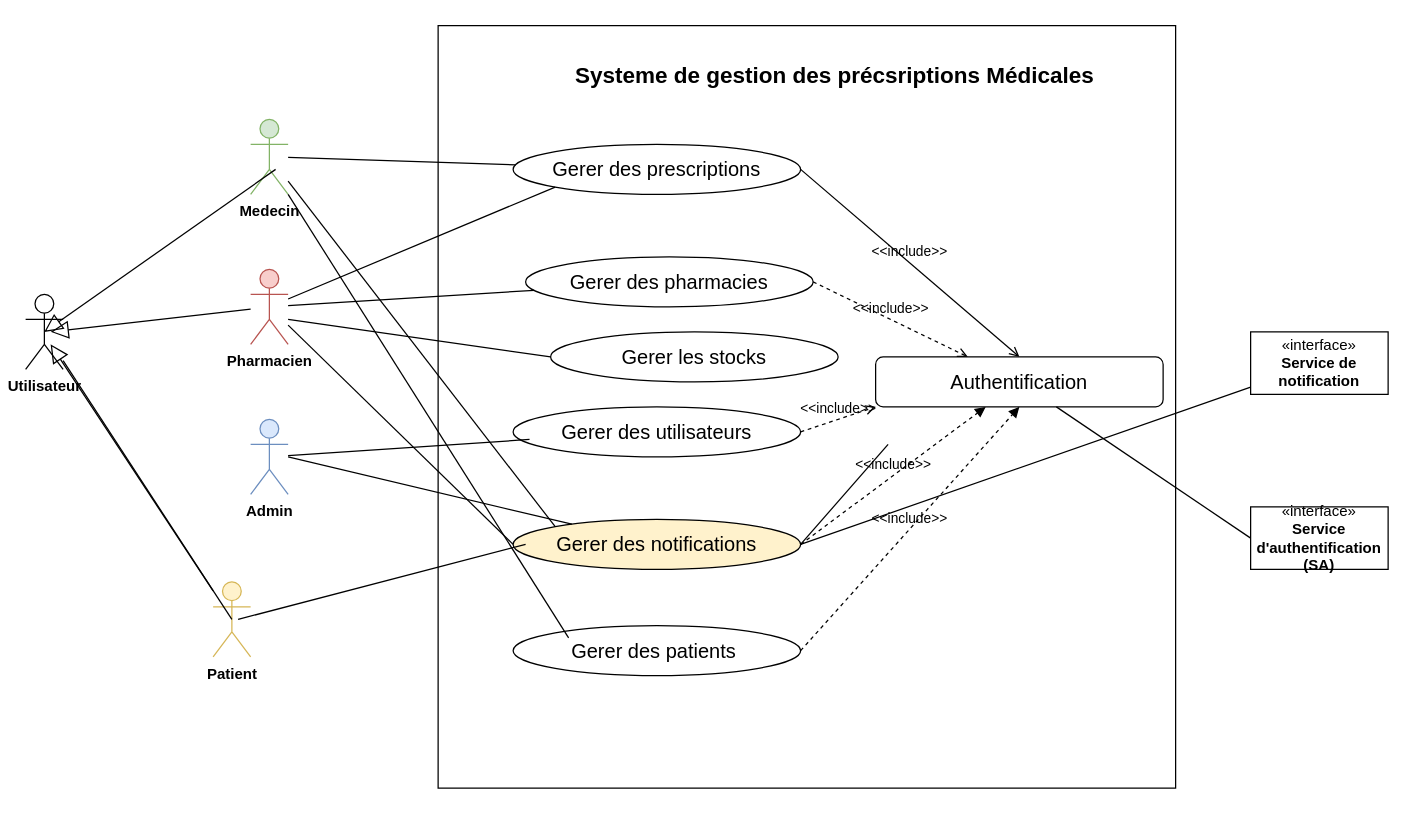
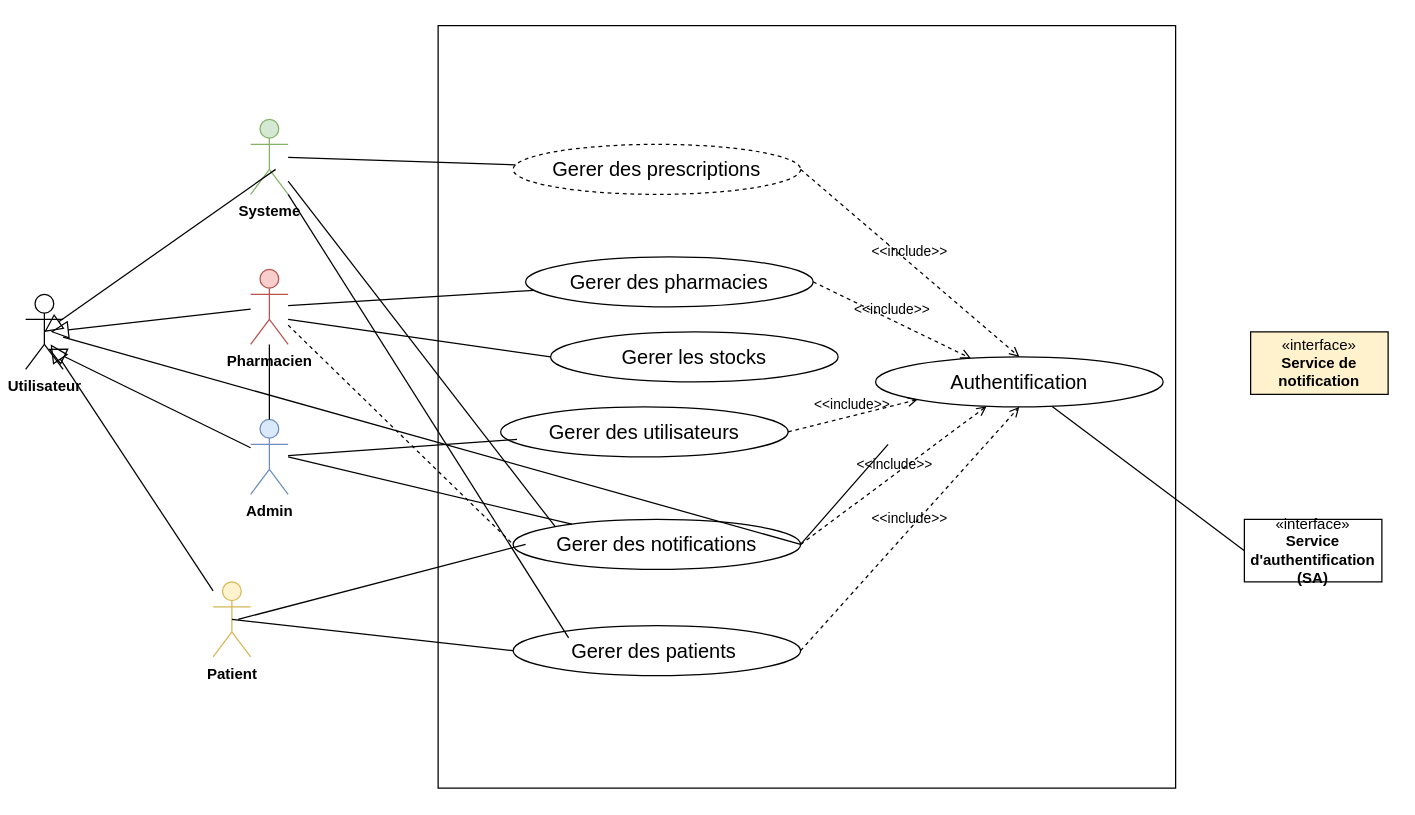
node "Systeme de gestion des précsriptions Médicales": removed
node "Gerer des prescriptions": style solid -> dashed
node "Medecin": label "Medecin" -> "Systeme"
edge "Gerer des prescriptions" -- "Pharmacien": now "Admin" -- "Pharmacien"
edge "Gerer des prescriptions" -> "Authentification": style solid -> dashed
node "«interface» Service de notification": fillcolor #ffffff -> #fff2cc
edge "Pharmacien" -- "Gerer des notifications": style solid -> dashed
node "Authentification": shape rounded rectangle -> ellipse
edge "Admin" -> "Utilisateur": added
edge "Gerer des notifications" -> "Authentification": arrowhead block -> open
edge "Gerer des patients" -> "Authentification": arrowhead block -> open
node "Gerer des utilisateurs": moved (657, 432) -> (644, 432)
edge "«interface» Service de notification" -- "Gerer des notifications": now "Utilisateur" -- "Gerer des notifications"
node "«interface» Service d'authentification (SA)": moved (1319, 538) -> (1313, 551)
node "Gerer des notifications": fillcolor #fff2cc -> #ffffff
edge "Utilisateur" -- "Patient": now "Gerer des patients" -- "Patient"
